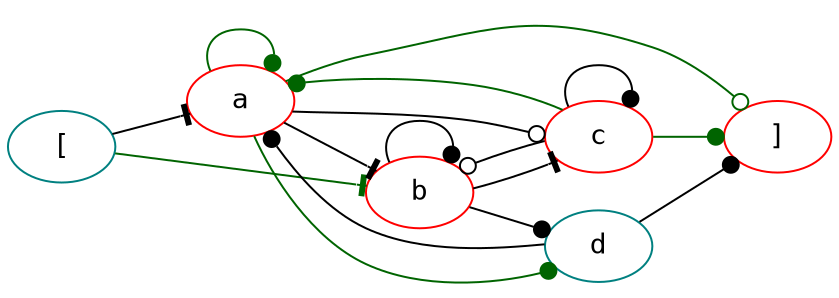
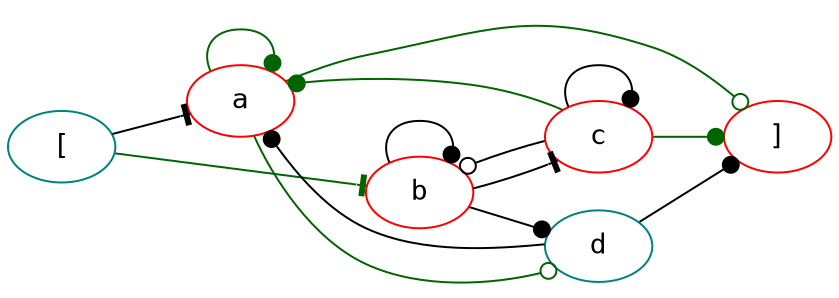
edge "a" -> "c": removed
edge "a" -> "b": removed
edge "a" -> "d": arrowhead dot -> odot
